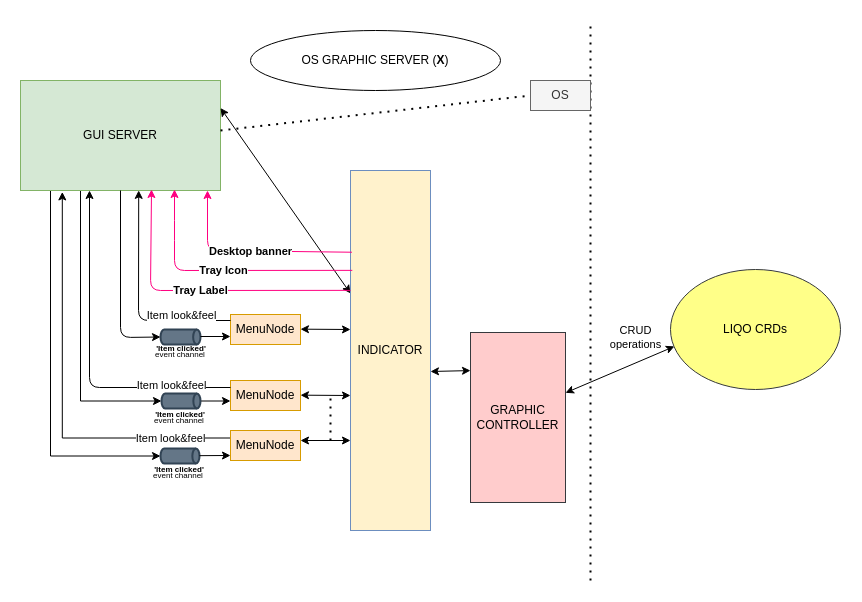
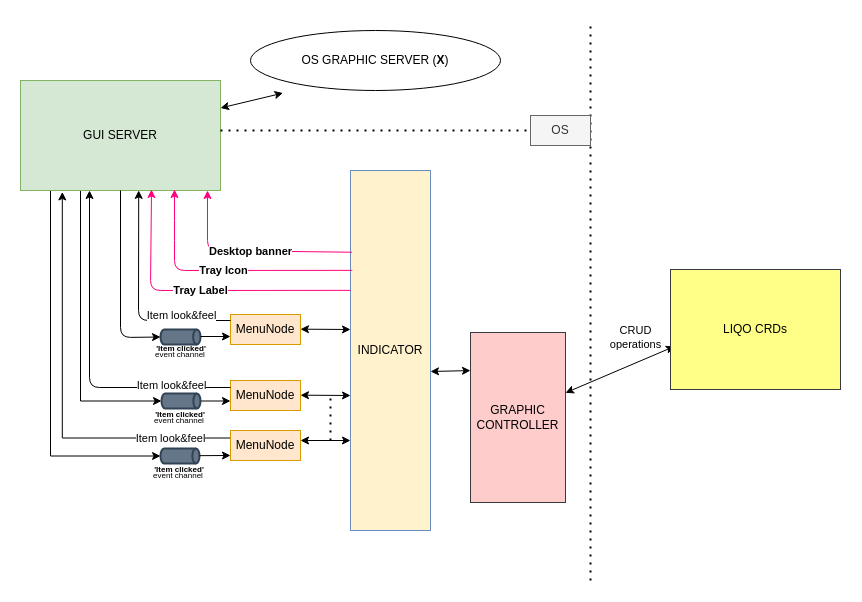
node "OS": moved (561, 96) -> (561, 131)
edge "GUI SERVER" -- "INDICATOR": now "GUI SERVER" -- "OS GRAPHIC SERVER (X)"
node "LIQO CRDs": shape ellipse -> rectangle
